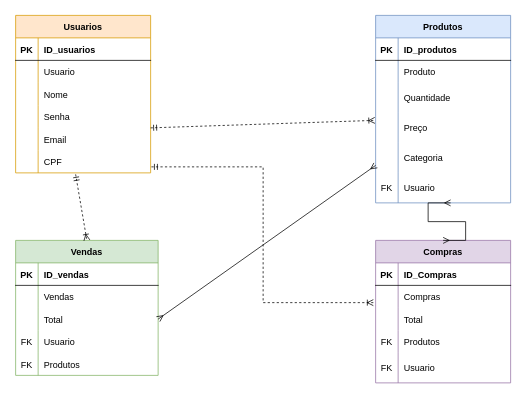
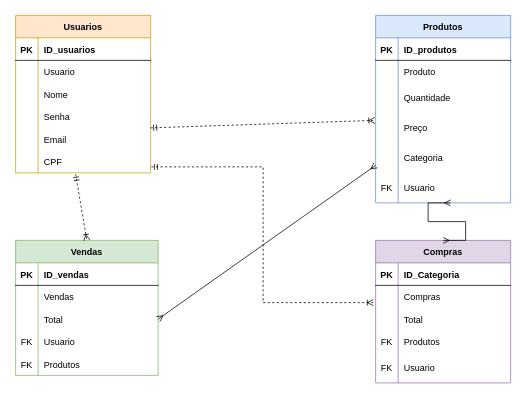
node "ID_Compras": label "ID_Compras" -> "ID_Categoria"
